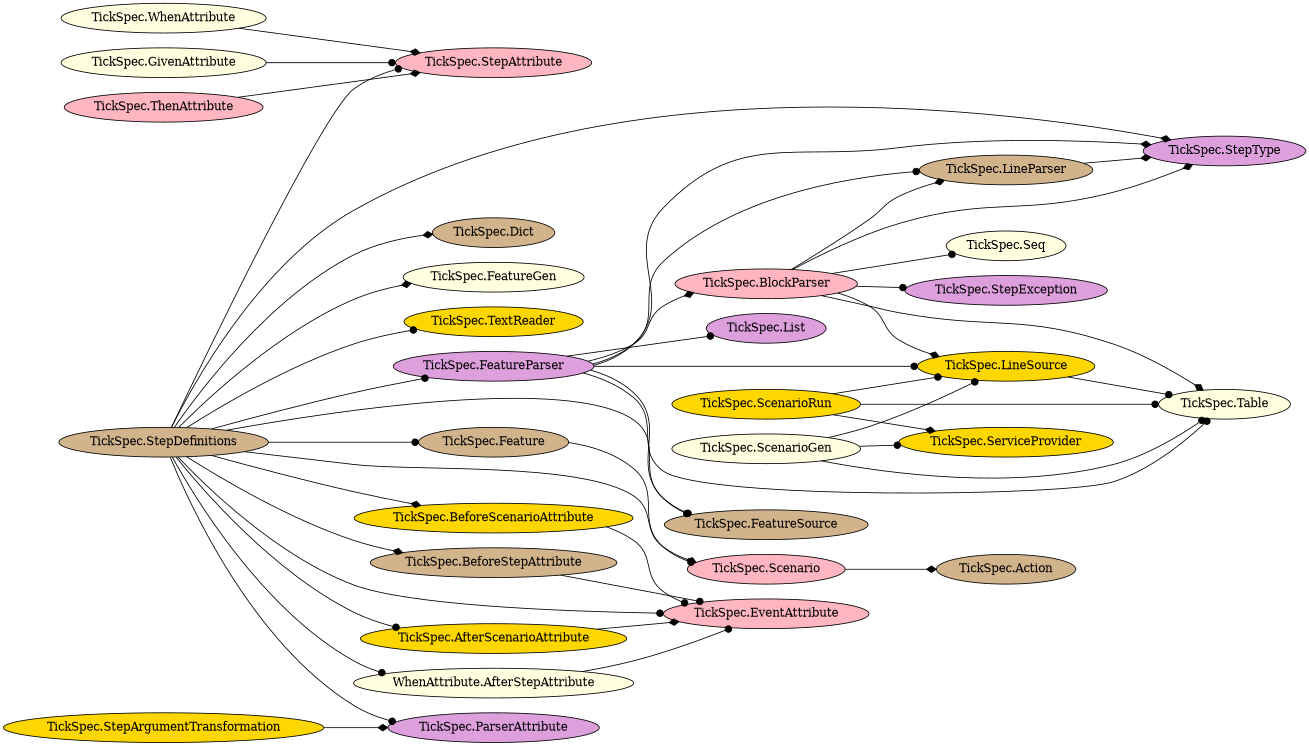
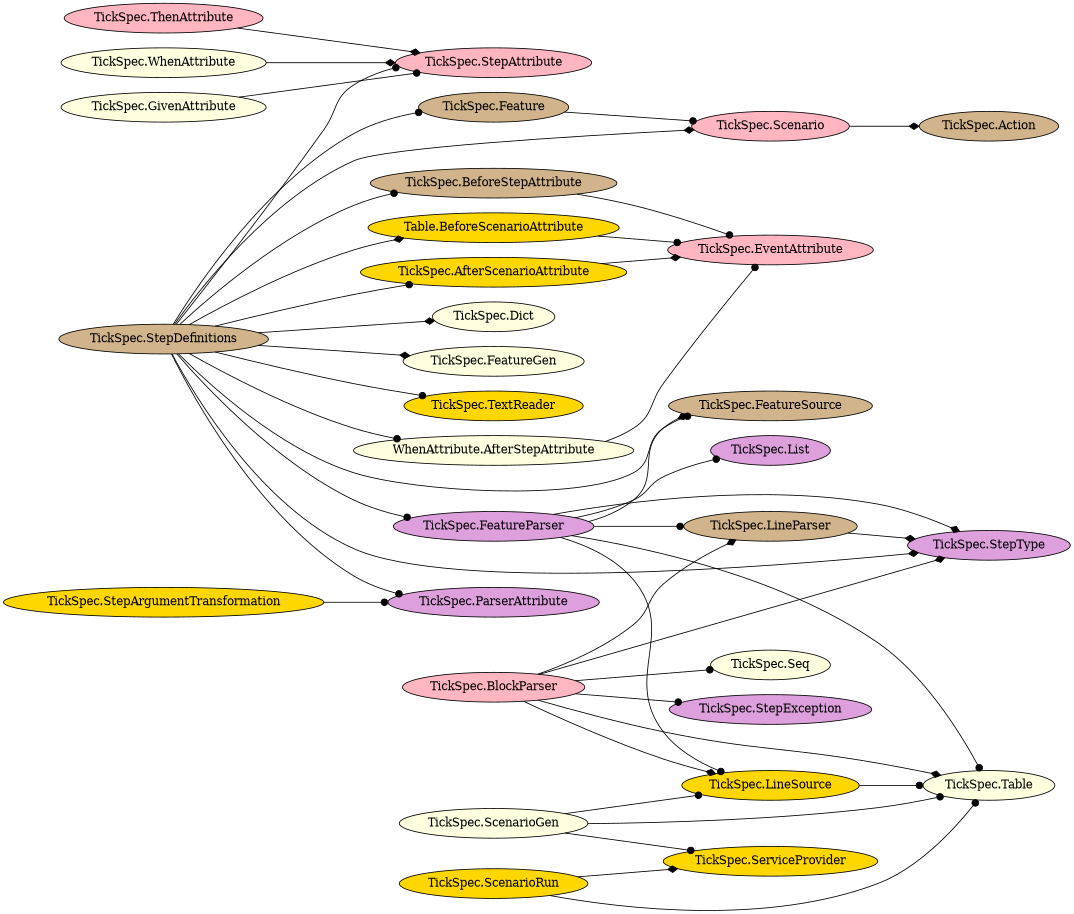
node "TickSpec.Dict": fillcolor tan -> lightyellow
edge "TickSpec.FeatureParser" -> "TickSpec.BlockParser": removed
edge "TickSpec.ScenarioRun" -> "TickSpec.LineSource": removed
edge "TickSpec.FeatureParser" -> "TickSpec.FeatureSource": arrowhead dot -> diamond
edge "TickSpec.StepDefinitions" -> "TickSpec.BeforeStepAttribute": arrowhead diamond -> dot
node "TickSpec.BeforeScenarioAttribute": label "TickSpec.BeforeScenarioAttribute" -> "Table.BeforeScenarioAttribute"
edge "TickSpec.StepDefinitions" -> "TickSpec.EventAttribute": removed
edge "TickSpec.StepArgumentTransformation" -> "TickSpec.ParserAttribute": arrowhead diamond -> dot
